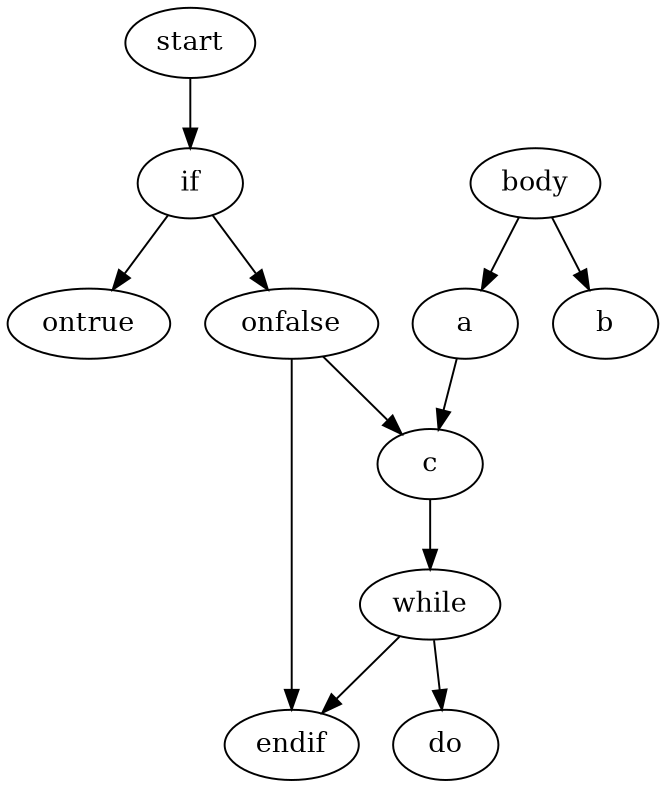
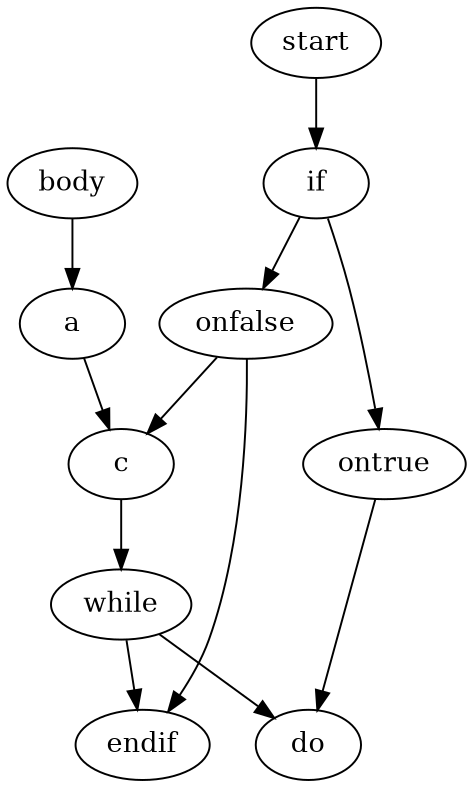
node "b": removed
edge "ontrue" -> "do": added
